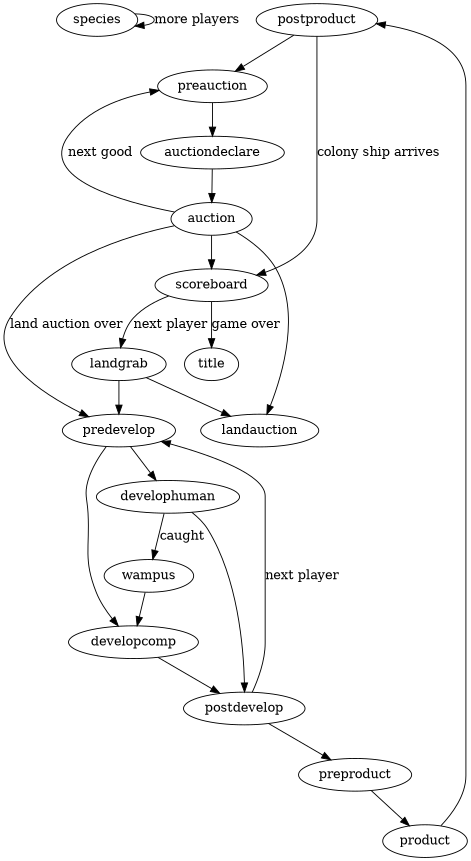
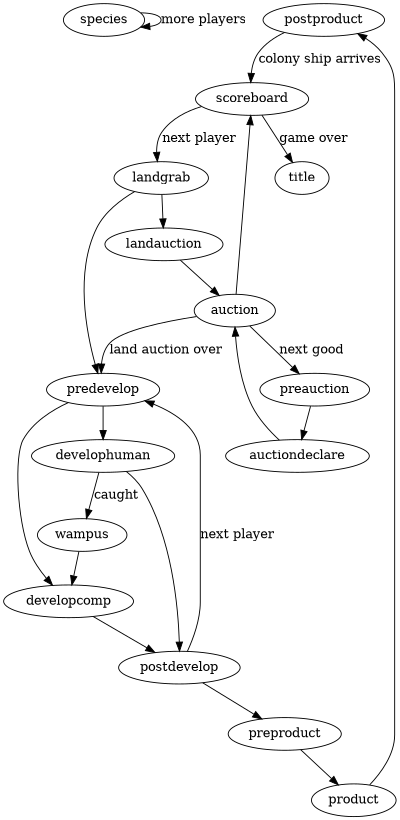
edge "postproduct" -> "preauction": removed
edge "auction" -> "landauction": reversed
